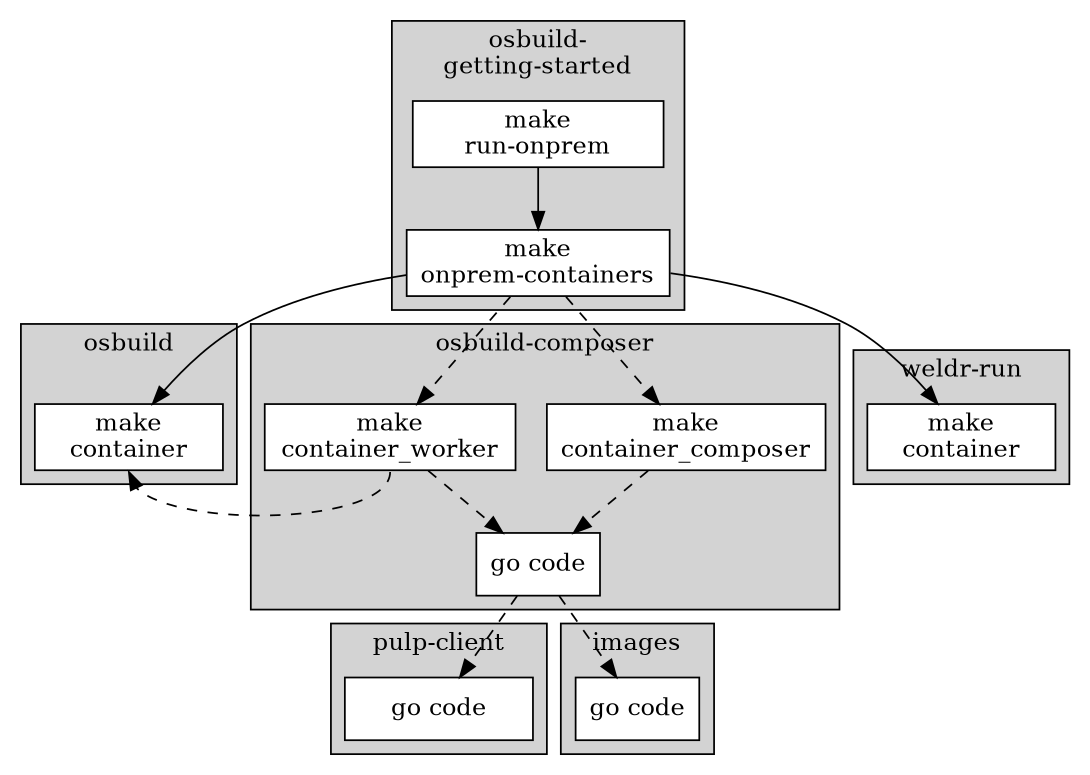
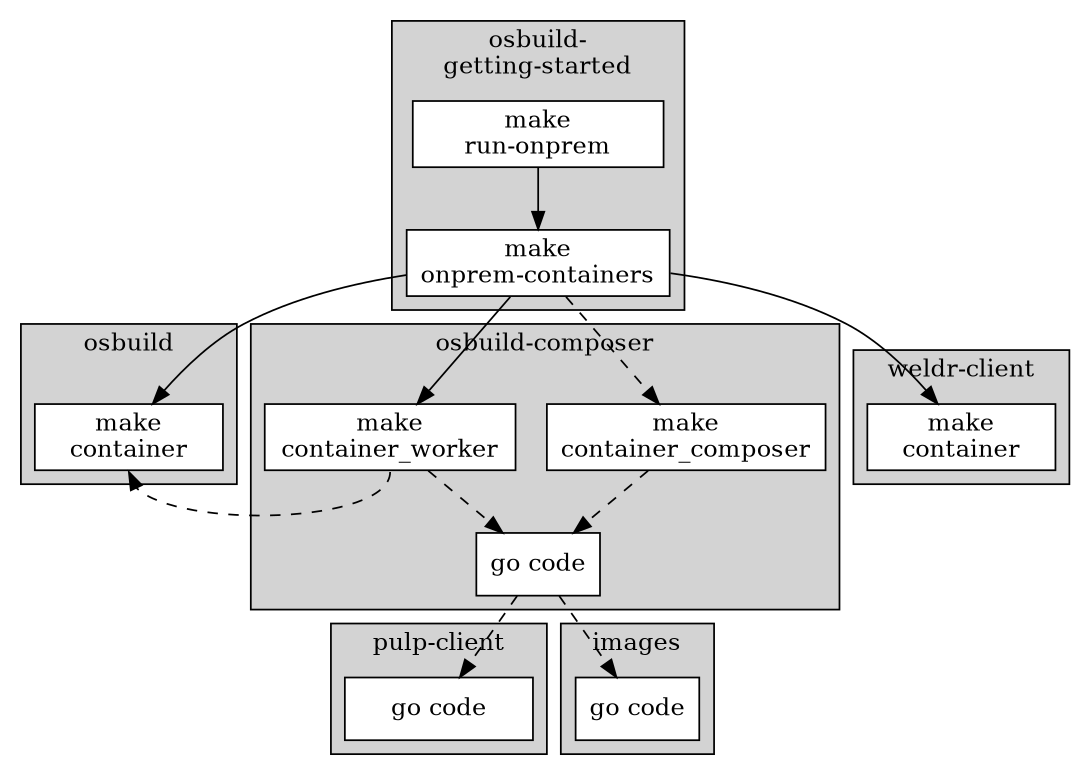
edge "make onprem-containers" -> "make container_worker": style dashed -> solid
cluster "weldr-run": label "weldr-run" -> "weldr-client"
